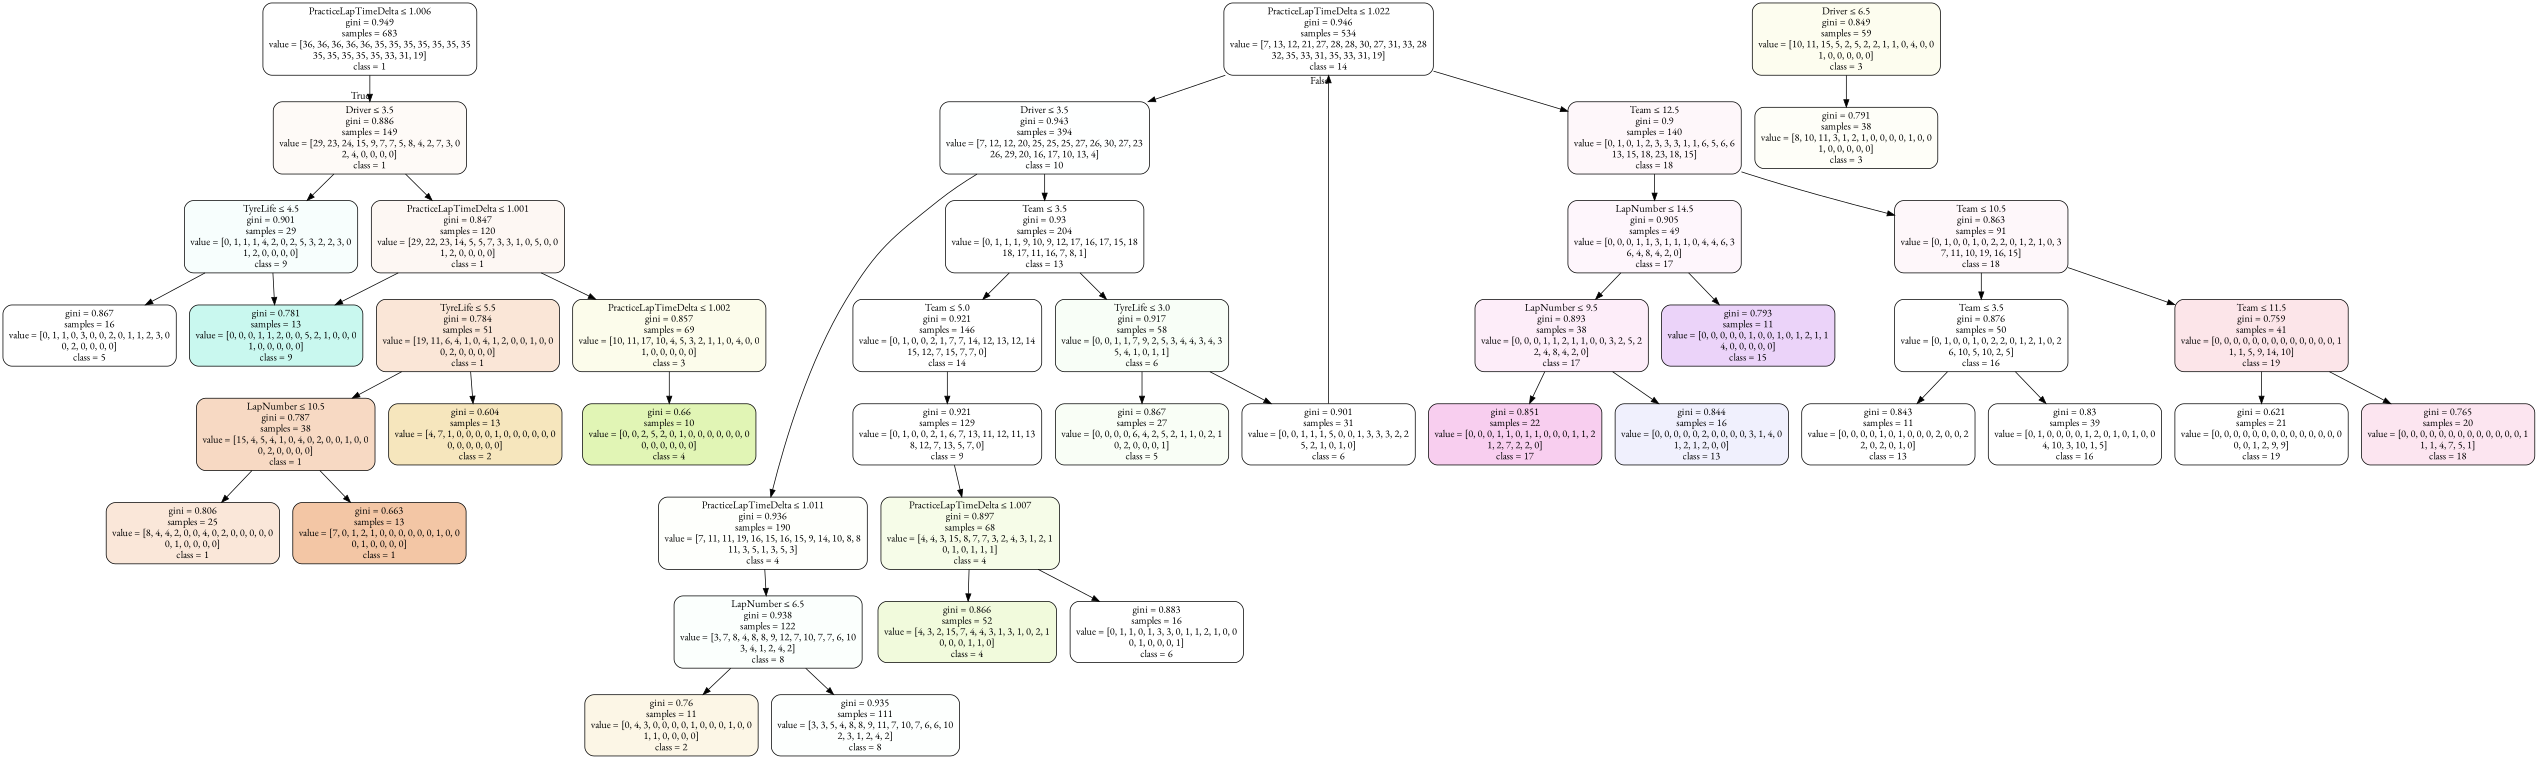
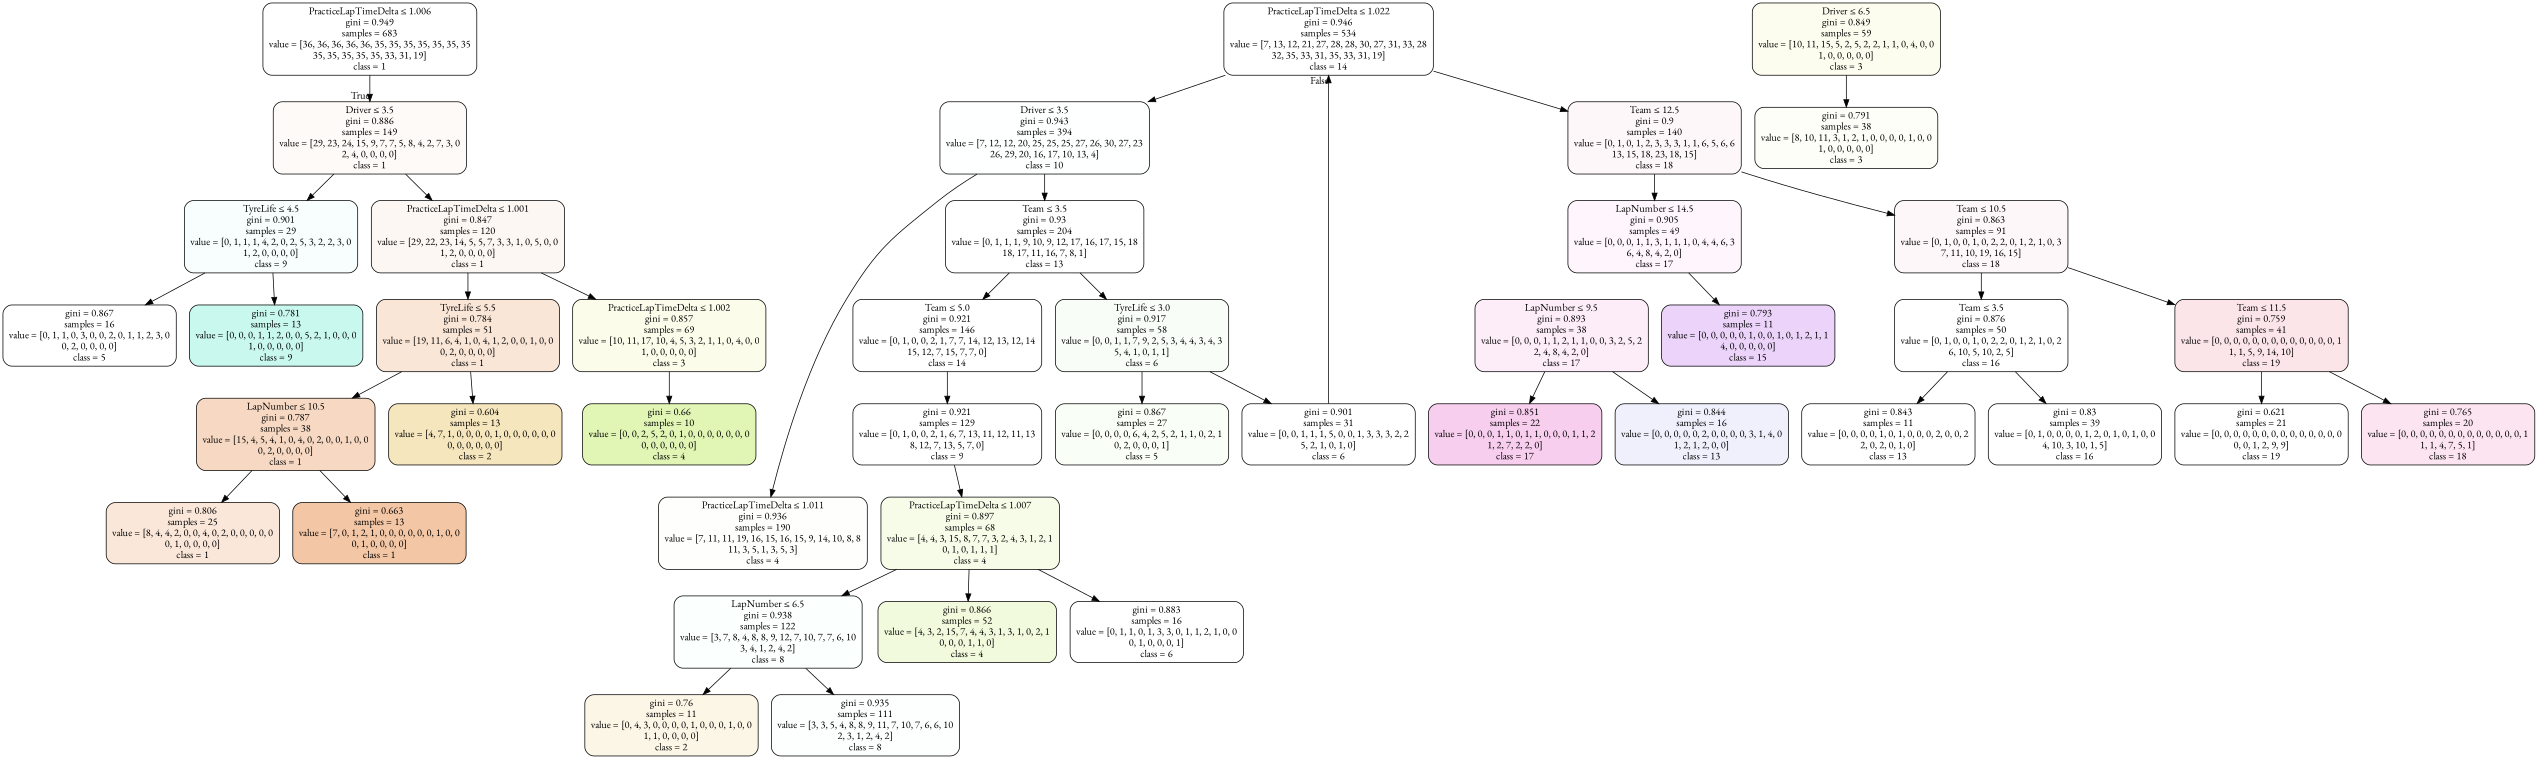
edge "LapNumber ≤ 14.5" -> "LapNumber ≤ 9.5": removed
edge "PracticeLapTimeDelta ≤ 1.001" -> "gini = 0.781": now "PracticeLapTimeDelta ≤ 1.001" -> "TyreLife ≤ 5.5"
edge "PracticeLapTimeDelta ≤ 1.011" -> "LapNumber ≤ 6.5": now "PracticeLapTimeDelta ≤ 1.007" -> "LapNumber ≤ 6.5"
